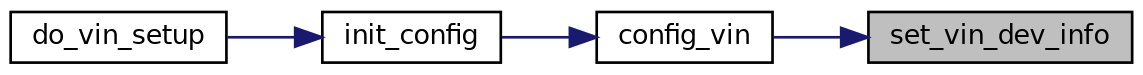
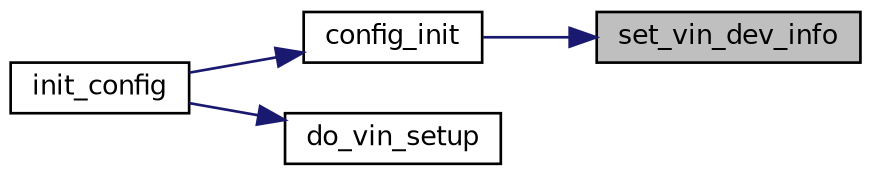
edge "do_vin_setup" -> "init_config": reversed
node "config_vin": label "config_vin" -> "config_init"
